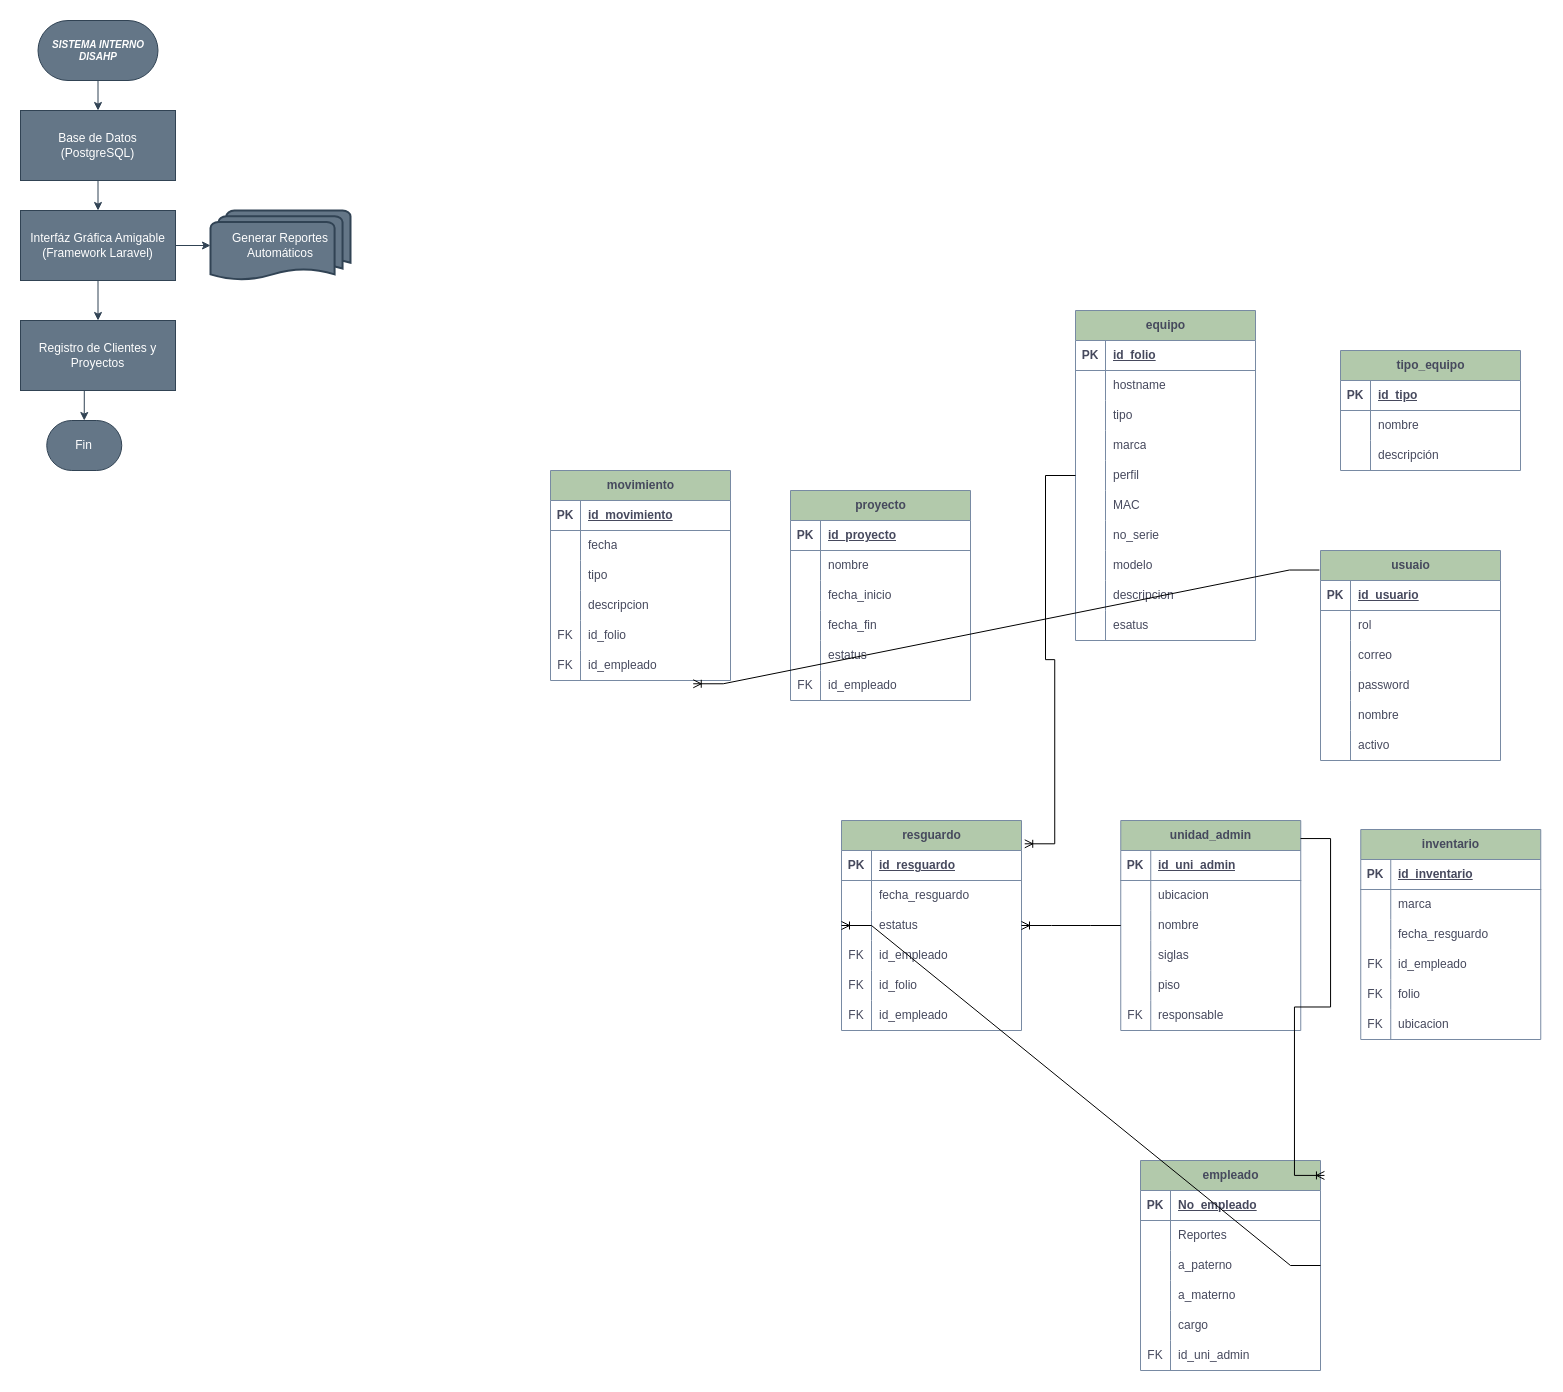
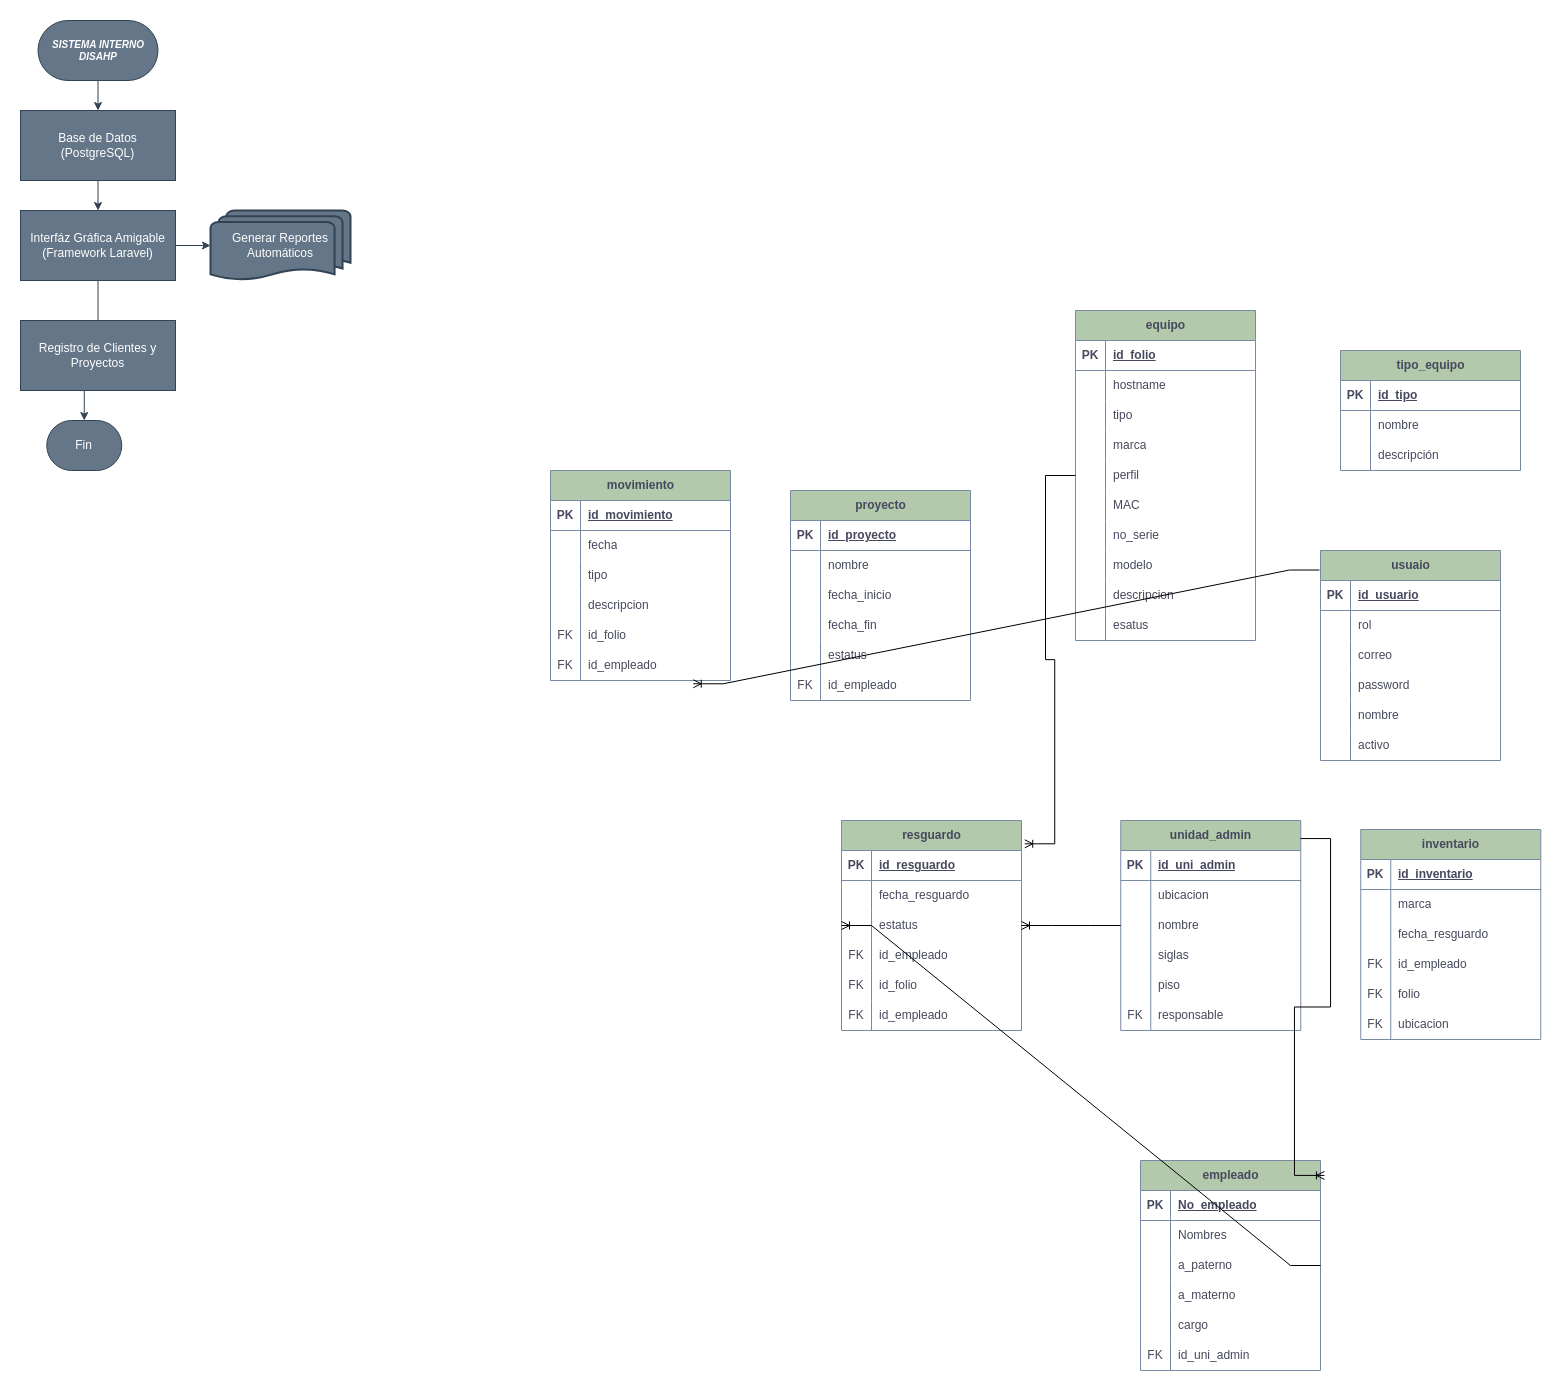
edge "Interfáz Gráfica Amigable (Framework Laravel)" -> "Registro de Clientes y Proyectos": arrowhead classic -> none
node "Reportes": label "Reportes" -> "Nombres"
